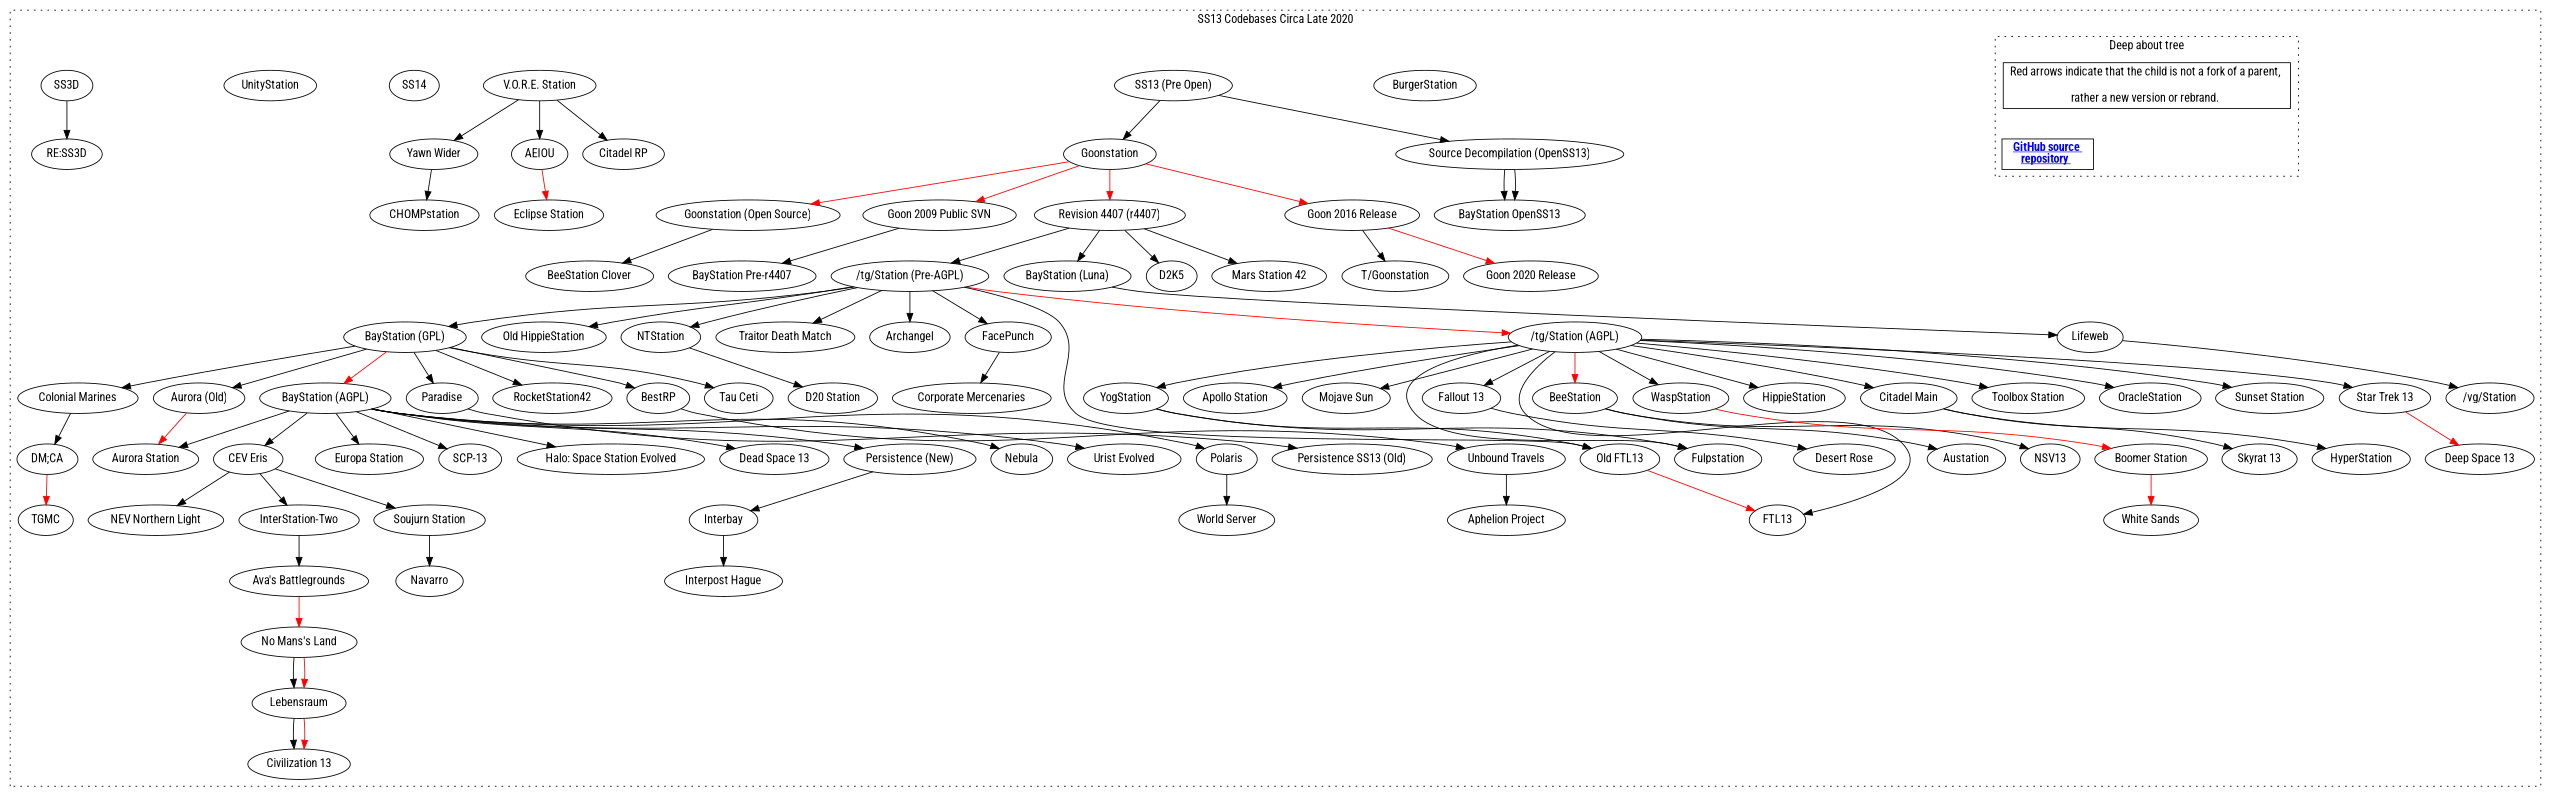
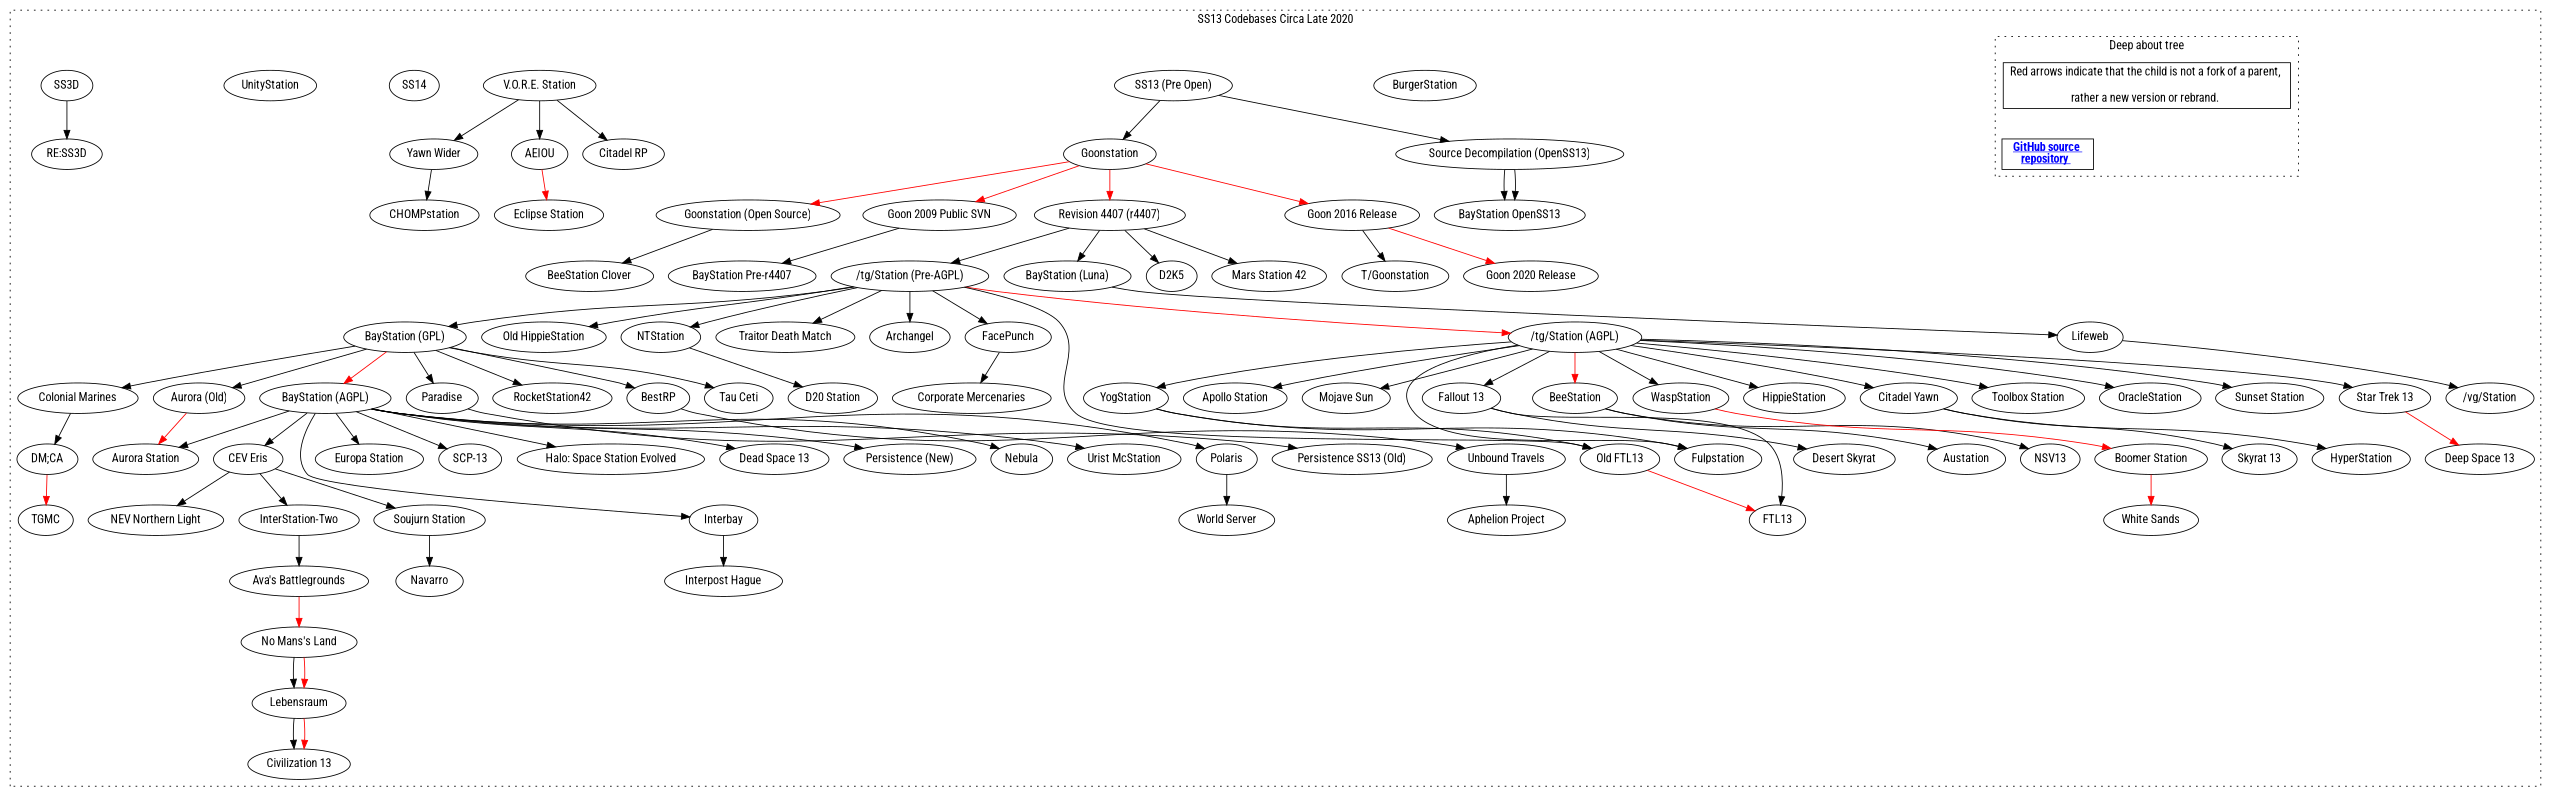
node "Citadel Main": label "Citadel Main" -> "Citadel Yawn"
edge "/tg/Station (AGPL)" -> "FTL13": now "Fallout 13" -> "FTL13"
node "Urist Evolved": label "Urist Evolved" -> "Urist McStation"
node "Desert Rose": label "Desert Rose" -> "Desert Skyrat"
edge "Persistence (New)" -> "Interbay": now "BayStation (AGPL)" -> "Interbay"
